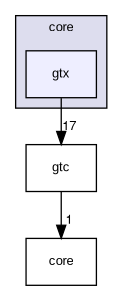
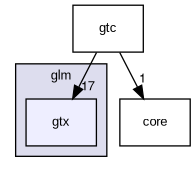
cluster "core": label "core" -> "glm"
edge "gtx" -> "gtc": reversed
